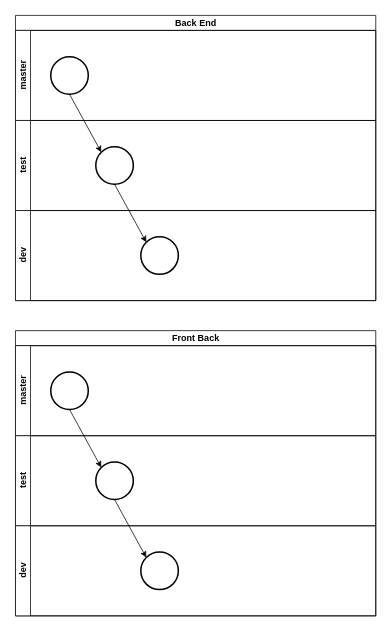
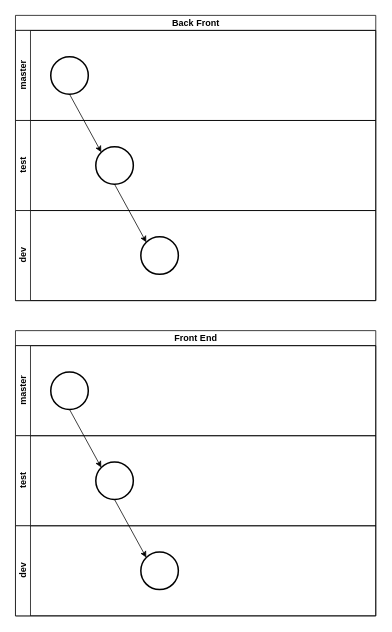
node "Back End": label "Back End" -> "Back Front"
node "Front Back": label "Front Back" -> "Front End"
